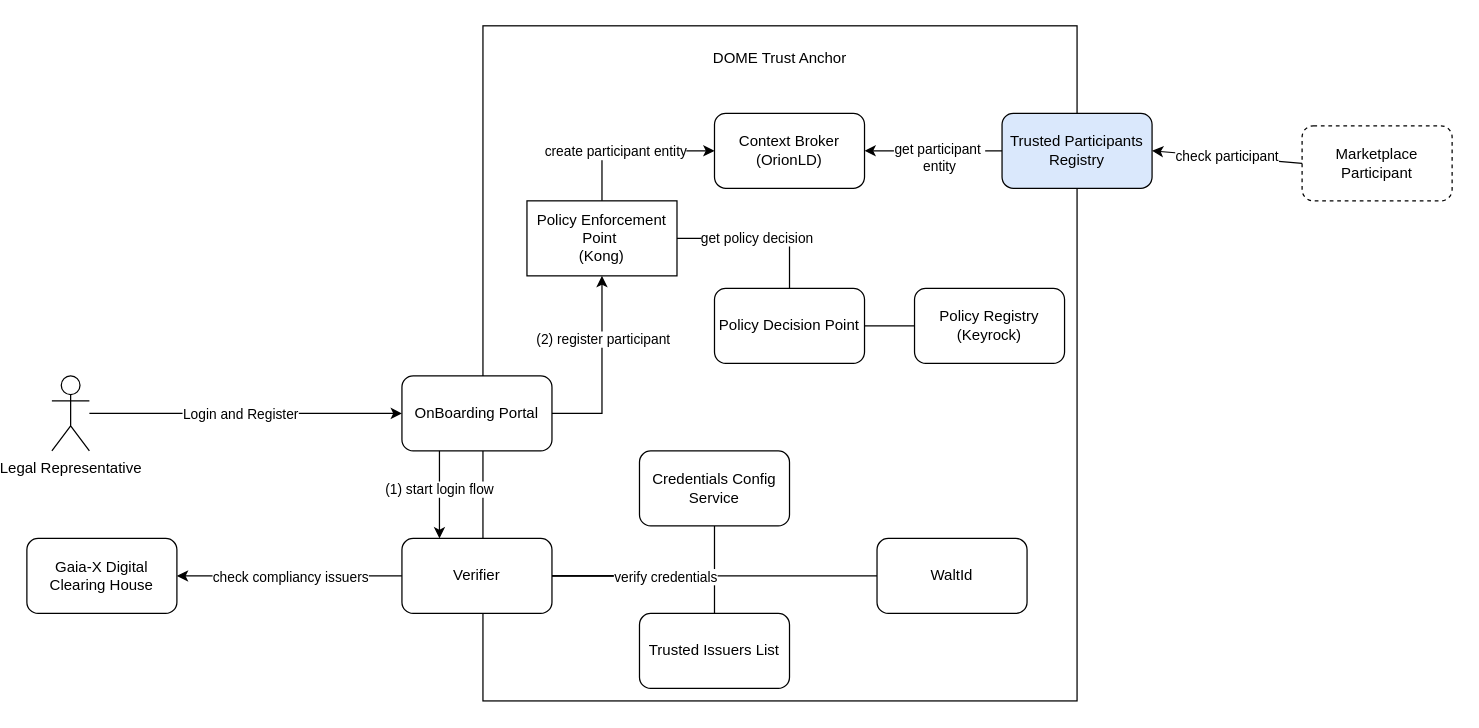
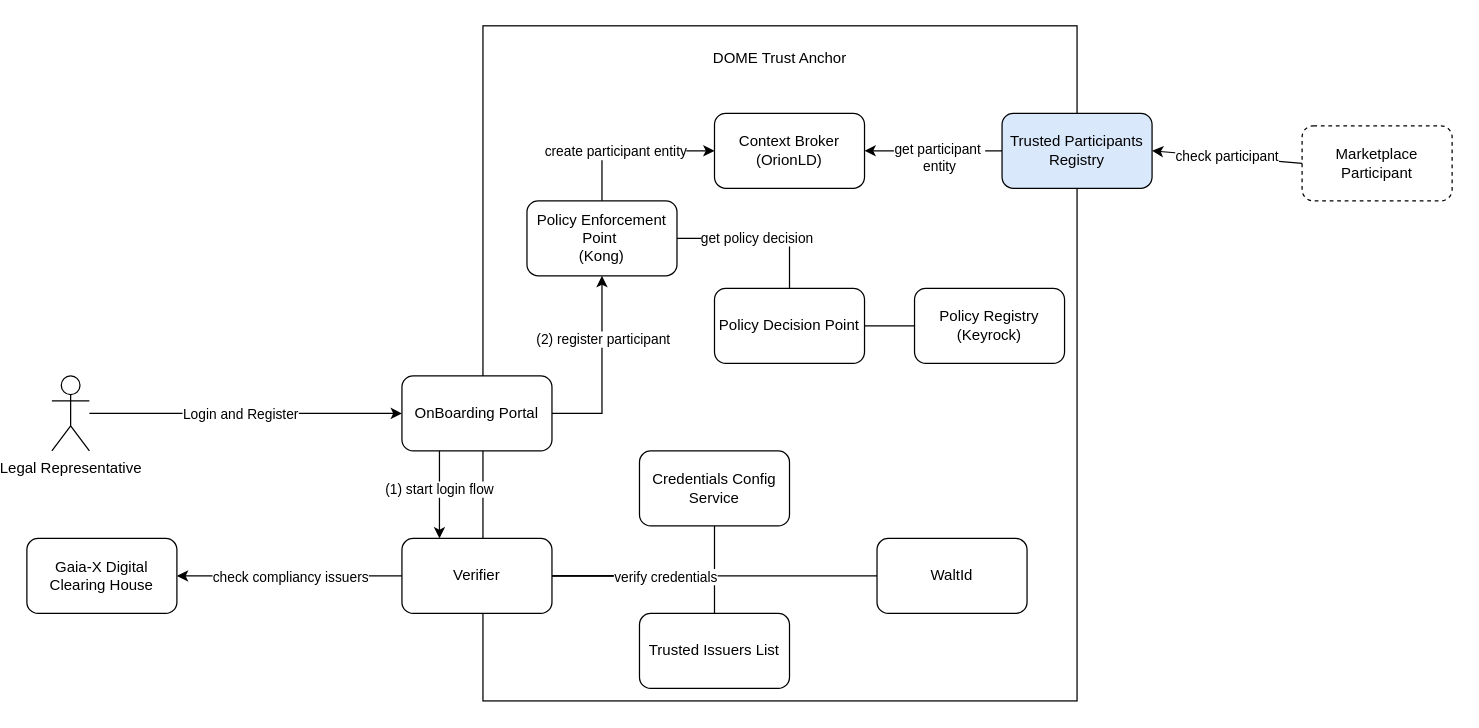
node "Policy Enforcement Point (Kong)": shape rectangle -> rounded rectangle
